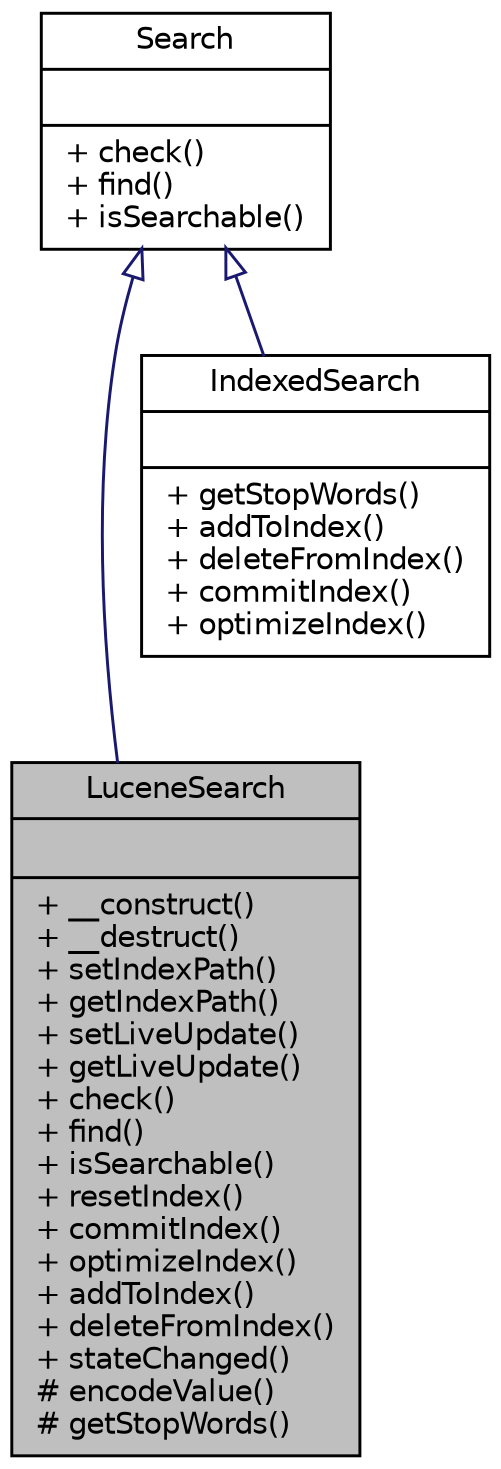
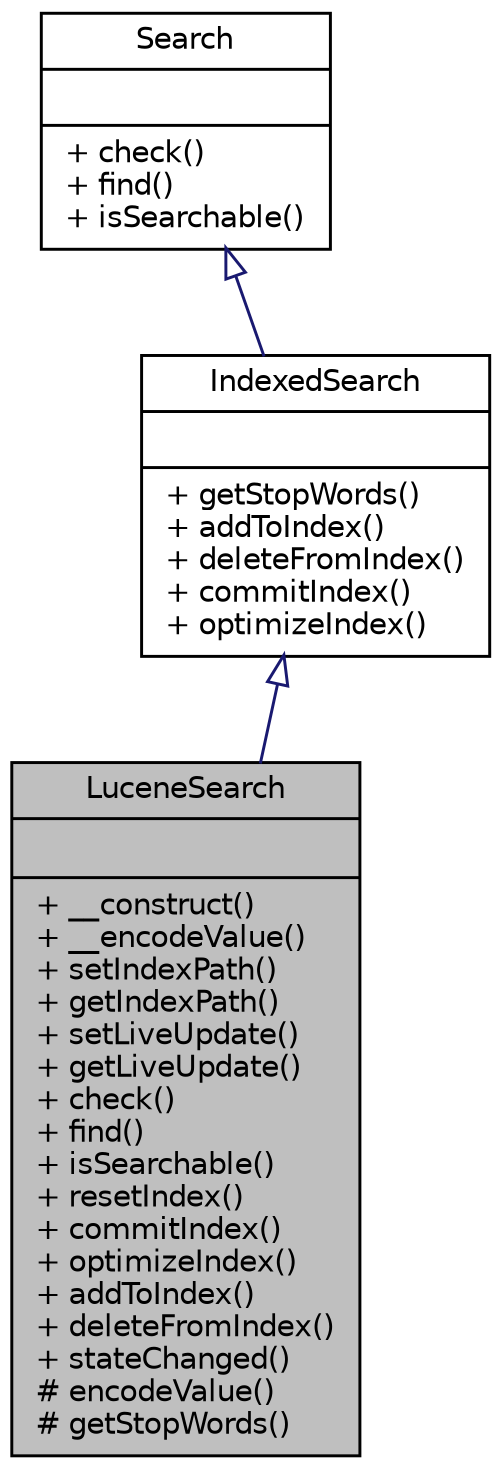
edge "LuceneSearch" -> "Search": now "LuceneSearch" -> "IndexedSearch"
node "LuceneSearch": text "+ __destruct()" -> "+ __encodeValue()"
